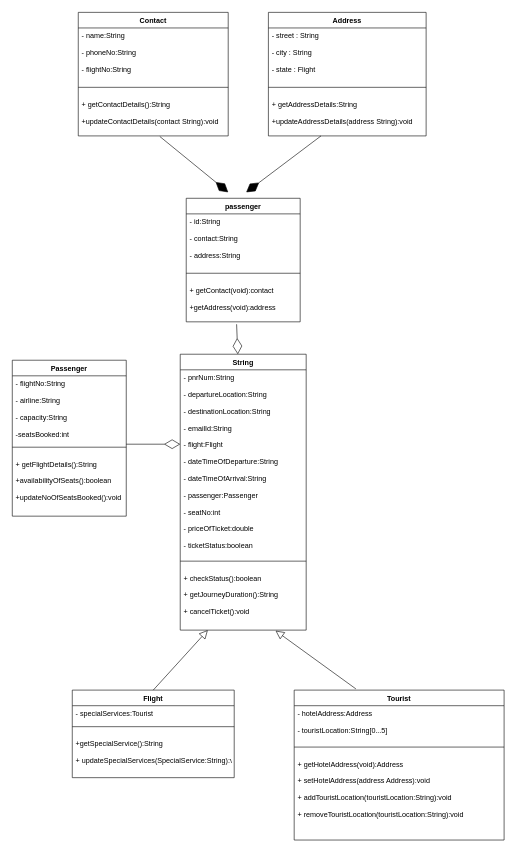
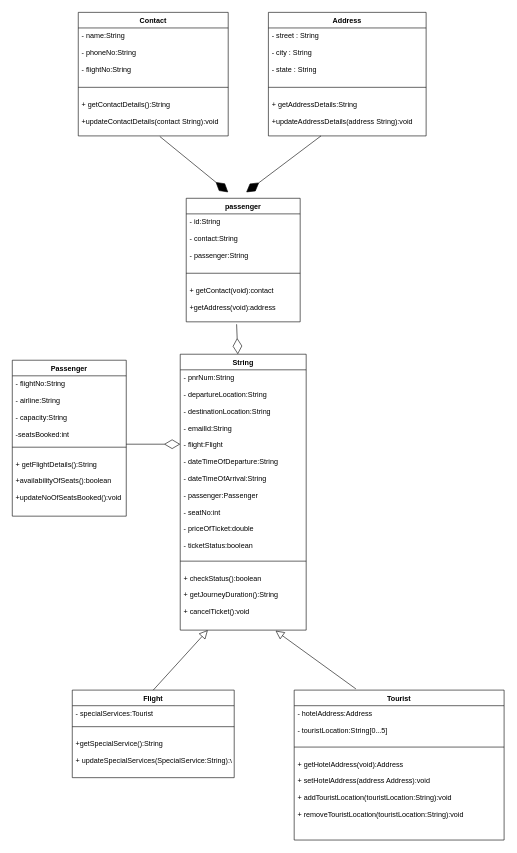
node "- street : String - city : String - state : Flight": label "- street : String - city : String - state : Flight" -> "- street : String - city : String - state : String"
node "- id:String - contact:String - address:String": label "- id:String - contact:String - address:String" -> "- id:String - contact:String - passenger:String"
